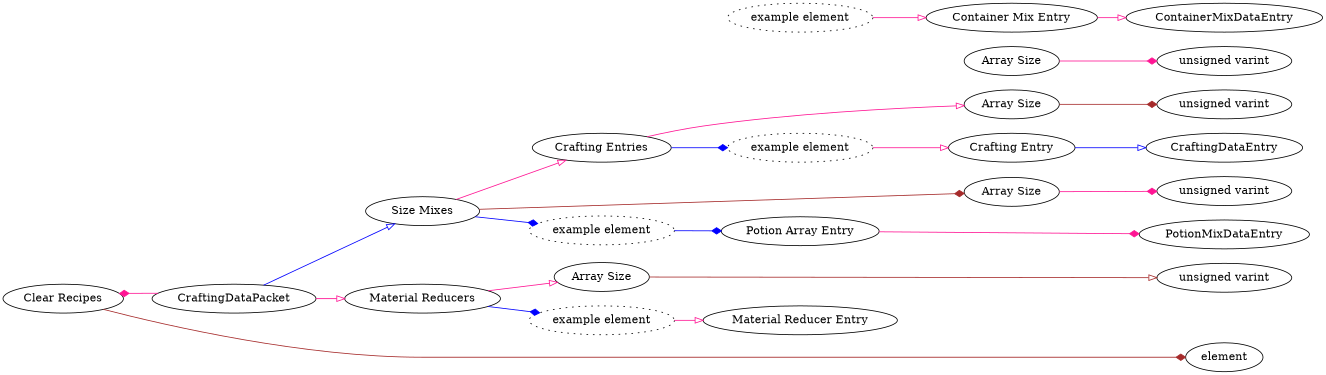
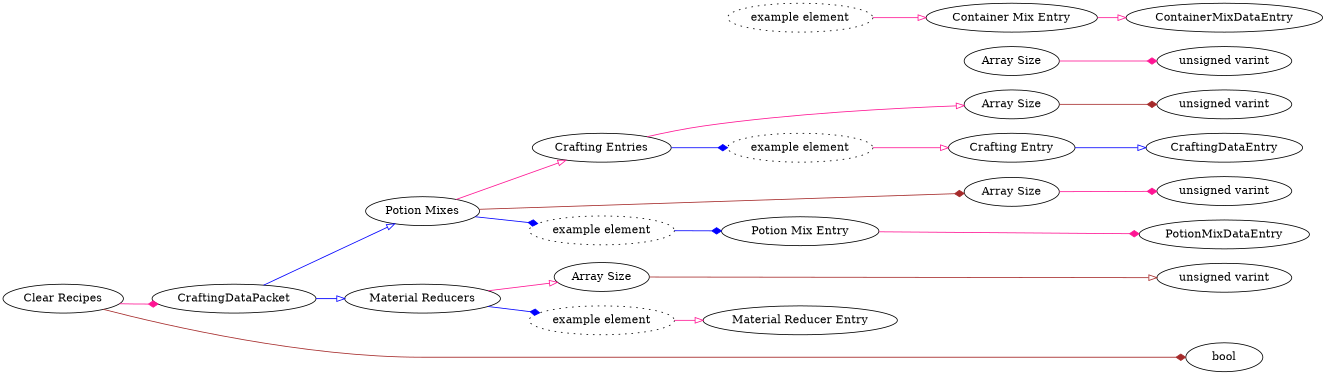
node "Size Mixes": label "Size Mixes" -> "Potion Mixes"
node "Potion Array Entry": label "Potion Array Entry" -> "Potion Mix Entry"
edge "CraftingDataPacket" -> "Clear Recipes": reversed
edge "CraftingDataPacket" -> "Material Reducers": color deeppink -> blue
node "element": label "element" -> "bool"
